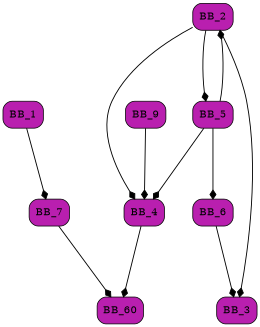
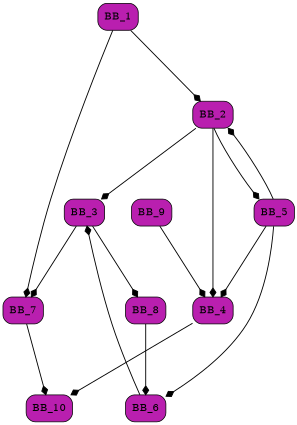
edge "BB_1" -> "BB_2": added
edge "BB_3" -> "BB_7": added
node "BB_60": label "BB_60" -> "BB_10"
node "BB_8": added
